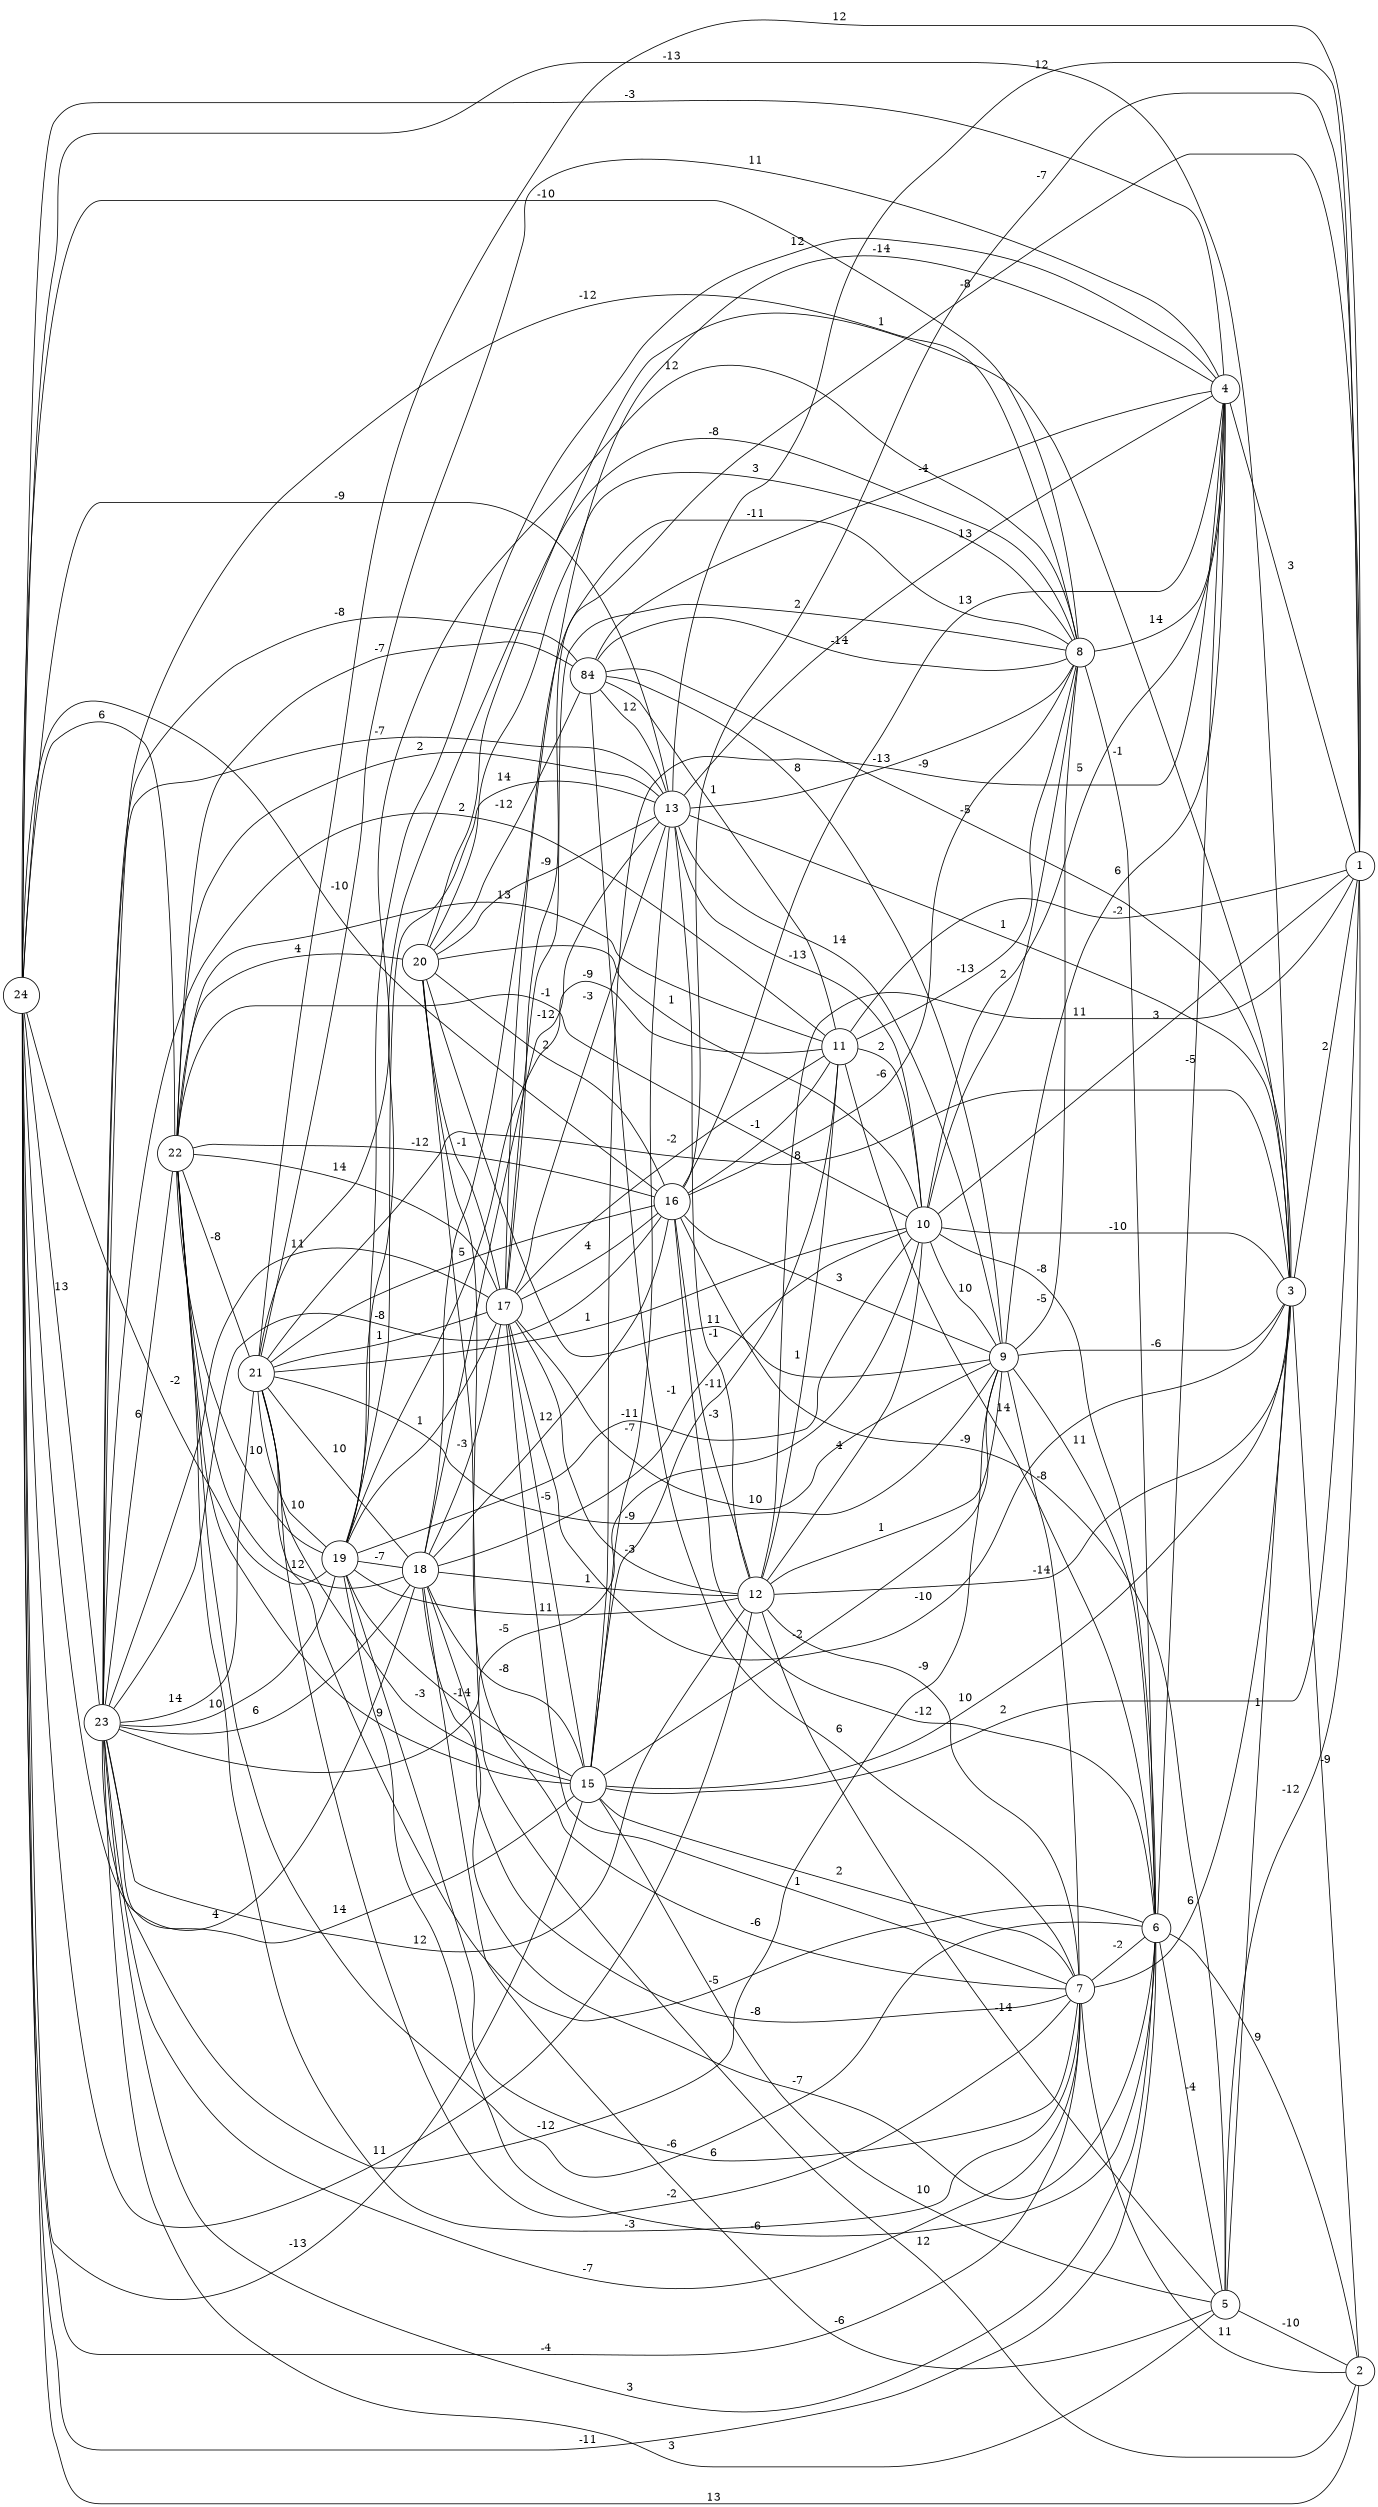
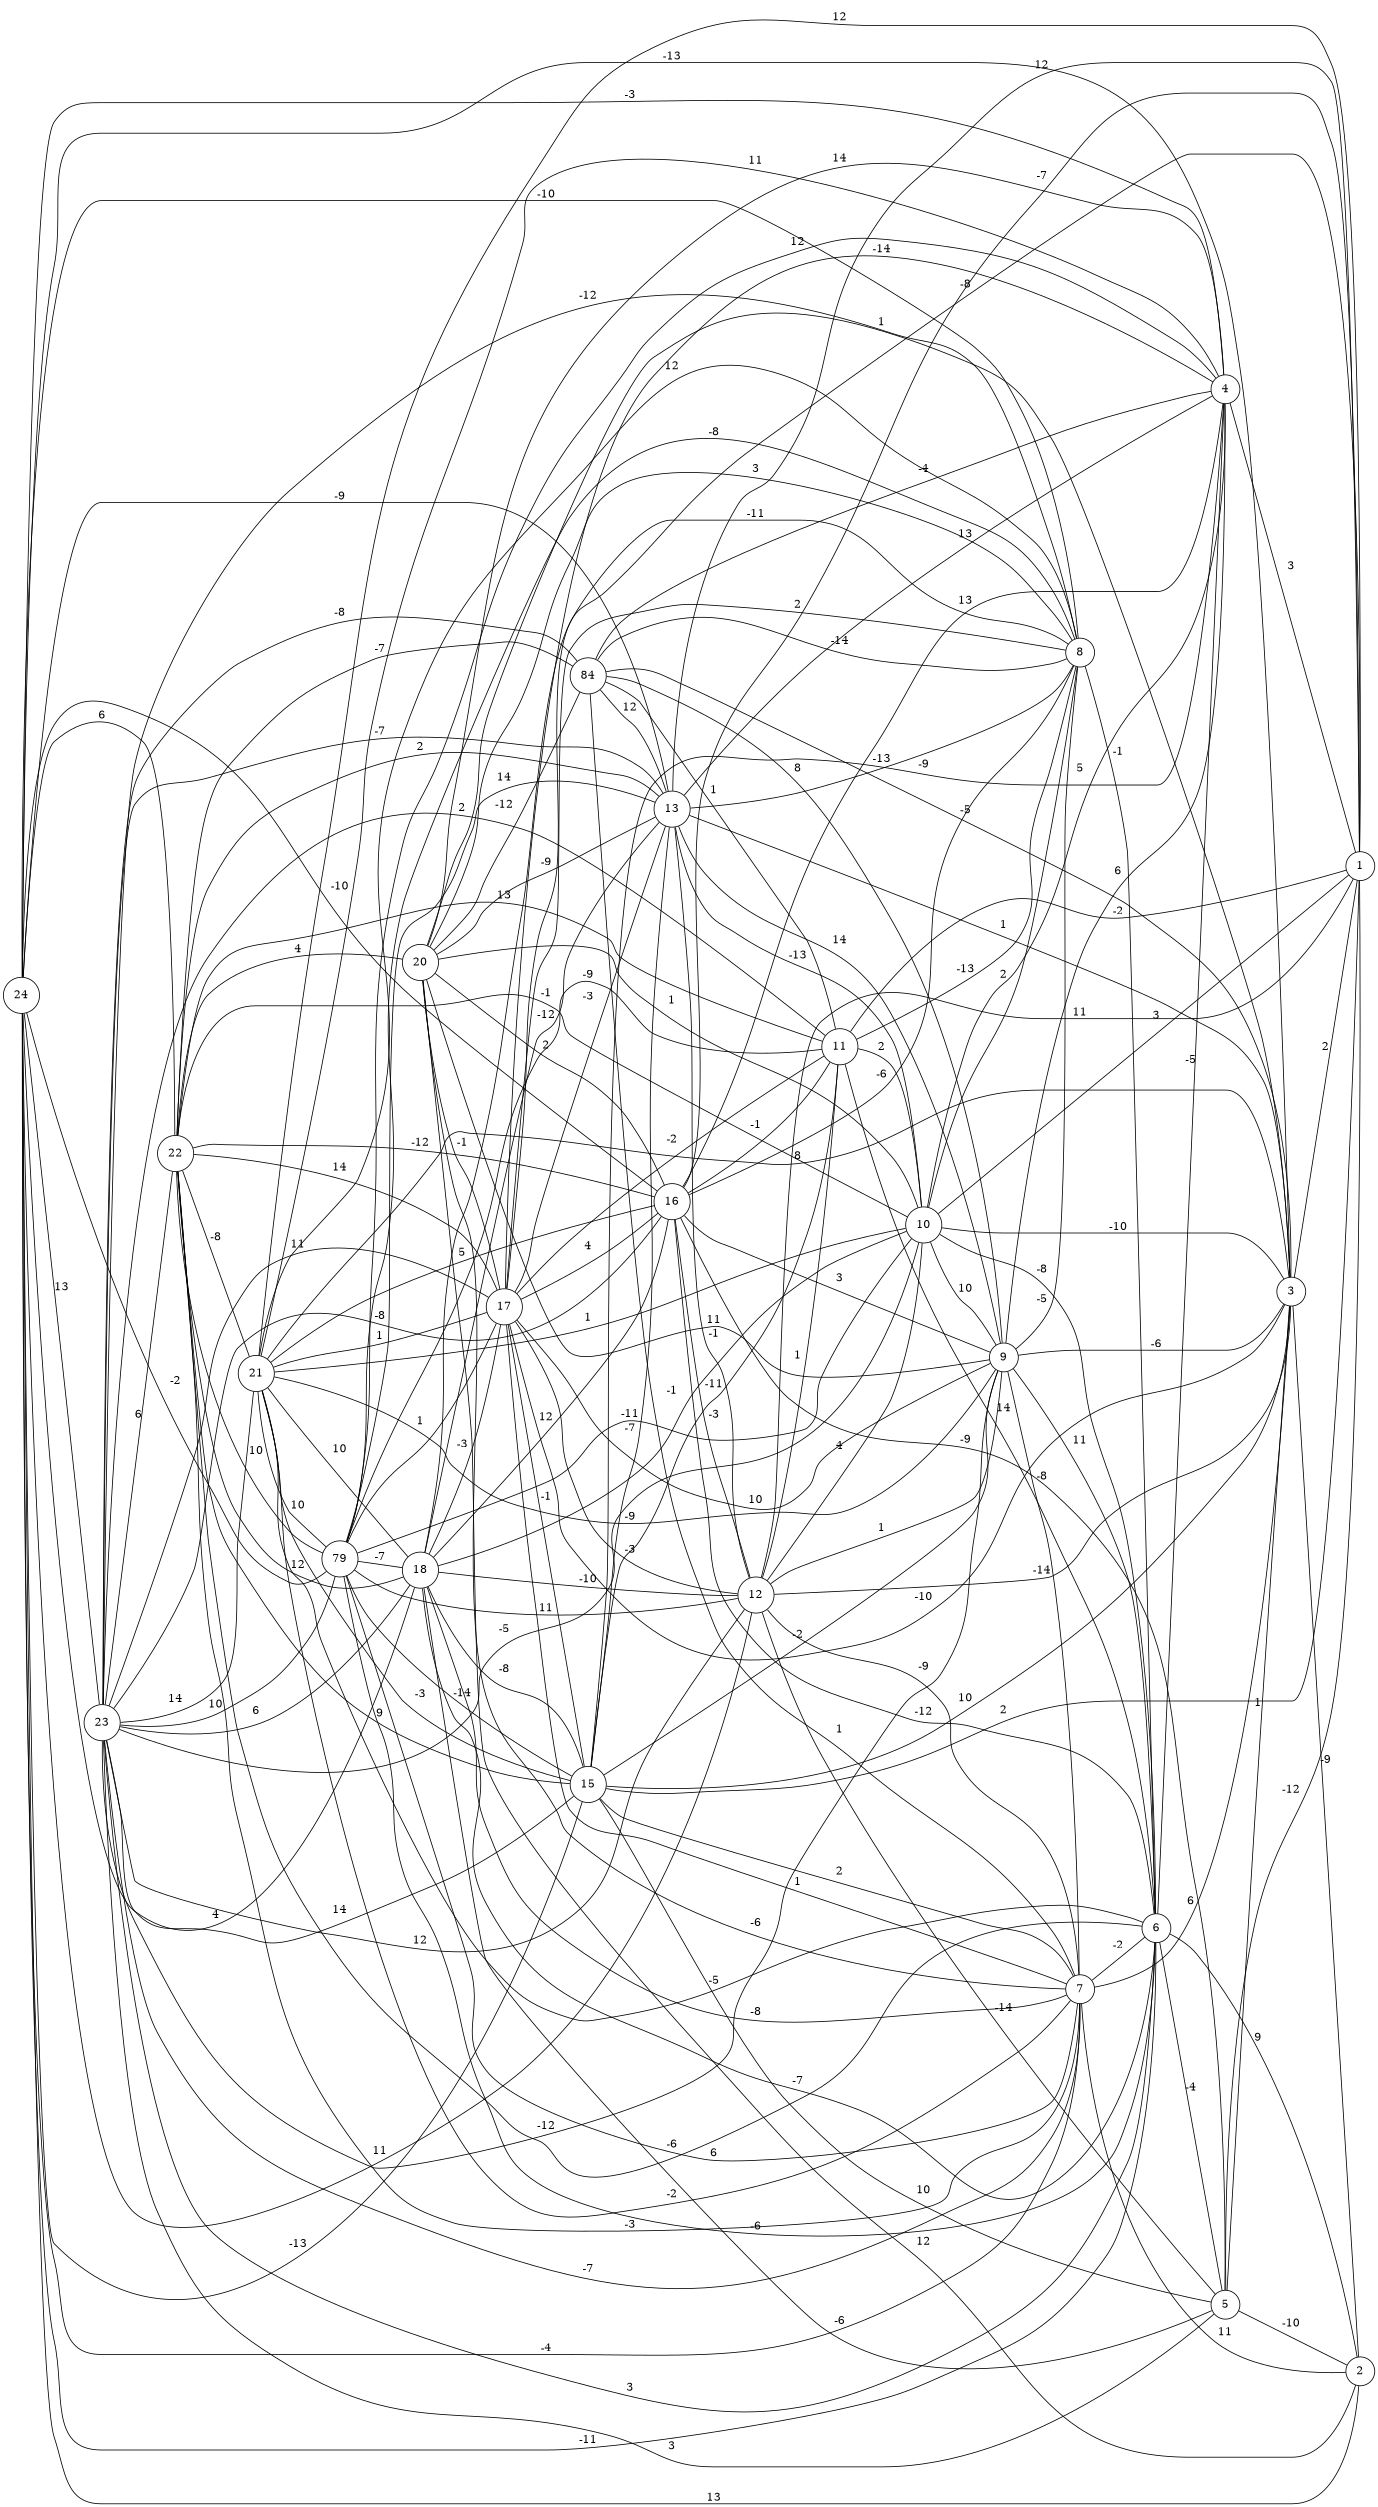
edge "4" -- "8": now "4" -- "20"
edge "17" -- "15": label "-5" -> "-1"
node "19": label "19" -> "79"
edge "18" -- "12": label "1" -> "-10"
edge "84" -- "7": label "6" -> "1"
